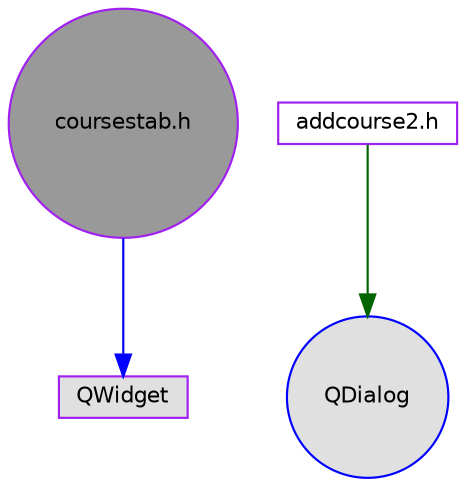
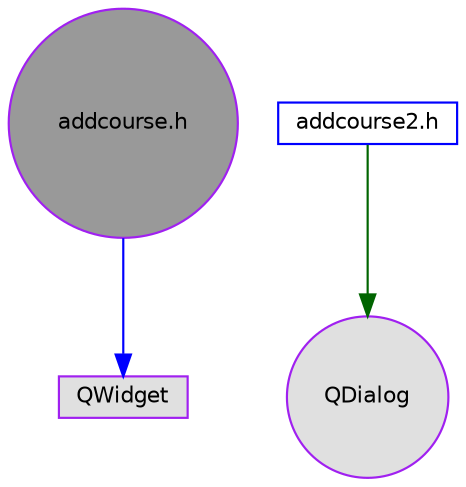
node "coursestab.h": label "coursestab.h" -> "addcourse.h"
node "addcourse2.h": color purple -> blue
node "QDialog": color blue -> purple
